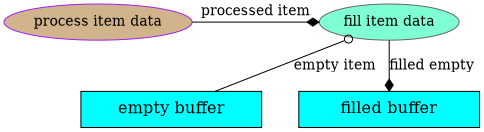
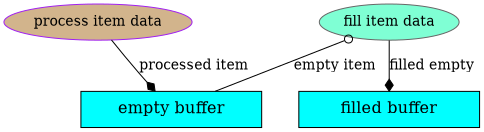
edge "process item data" -> "fill item data": now "process item data" -> "empty buffer"
